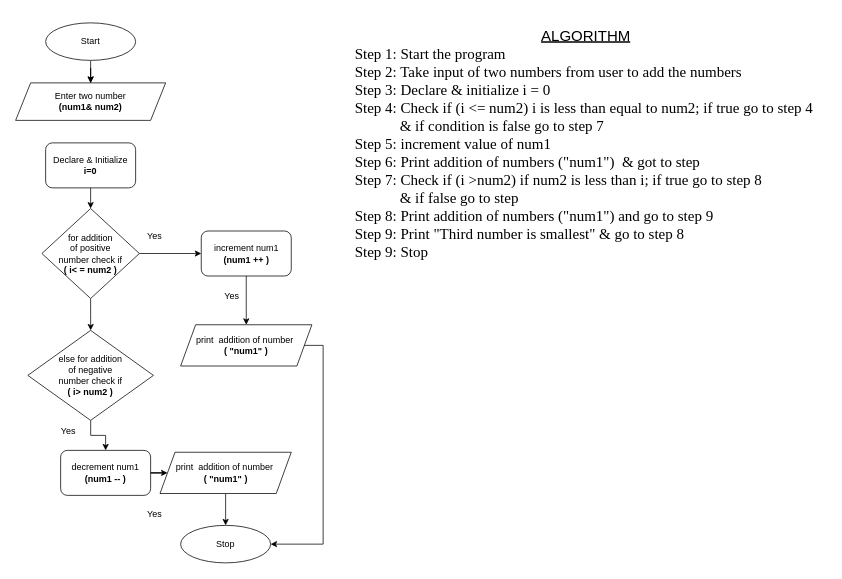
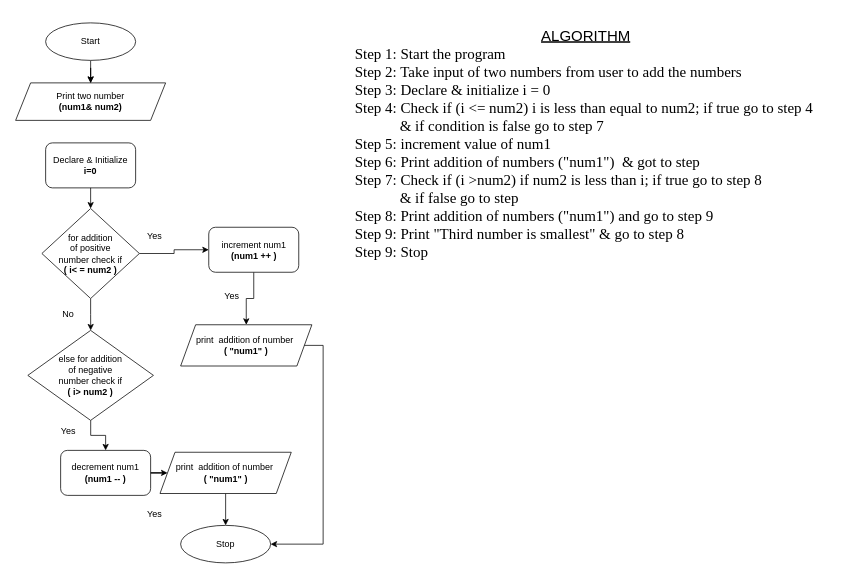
node "Enter two number (num1& num2)": label "Enter two number (num1& num2)" -> "Print two number (num1& num2)"
node "increment num1 (num1 ++ )": moved (246, 254) -> (254, 250)
node "No": added
